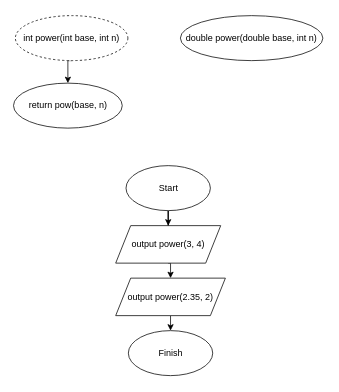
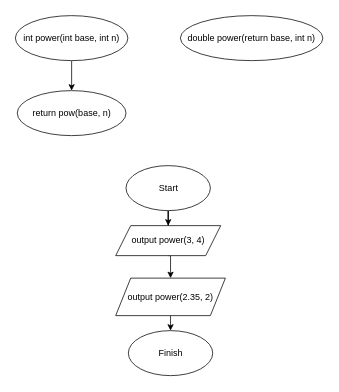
node "int power(int base, int n)": style dashed -> solid
node "double power(double base, int n)": label "double power(double base, int n)" -> "double power(return base, int n)"
node "return pow(base, n)": moved (68, 105) -> (72, 113)
node "output power(3, 4)": size 105x38 -> 105x30
